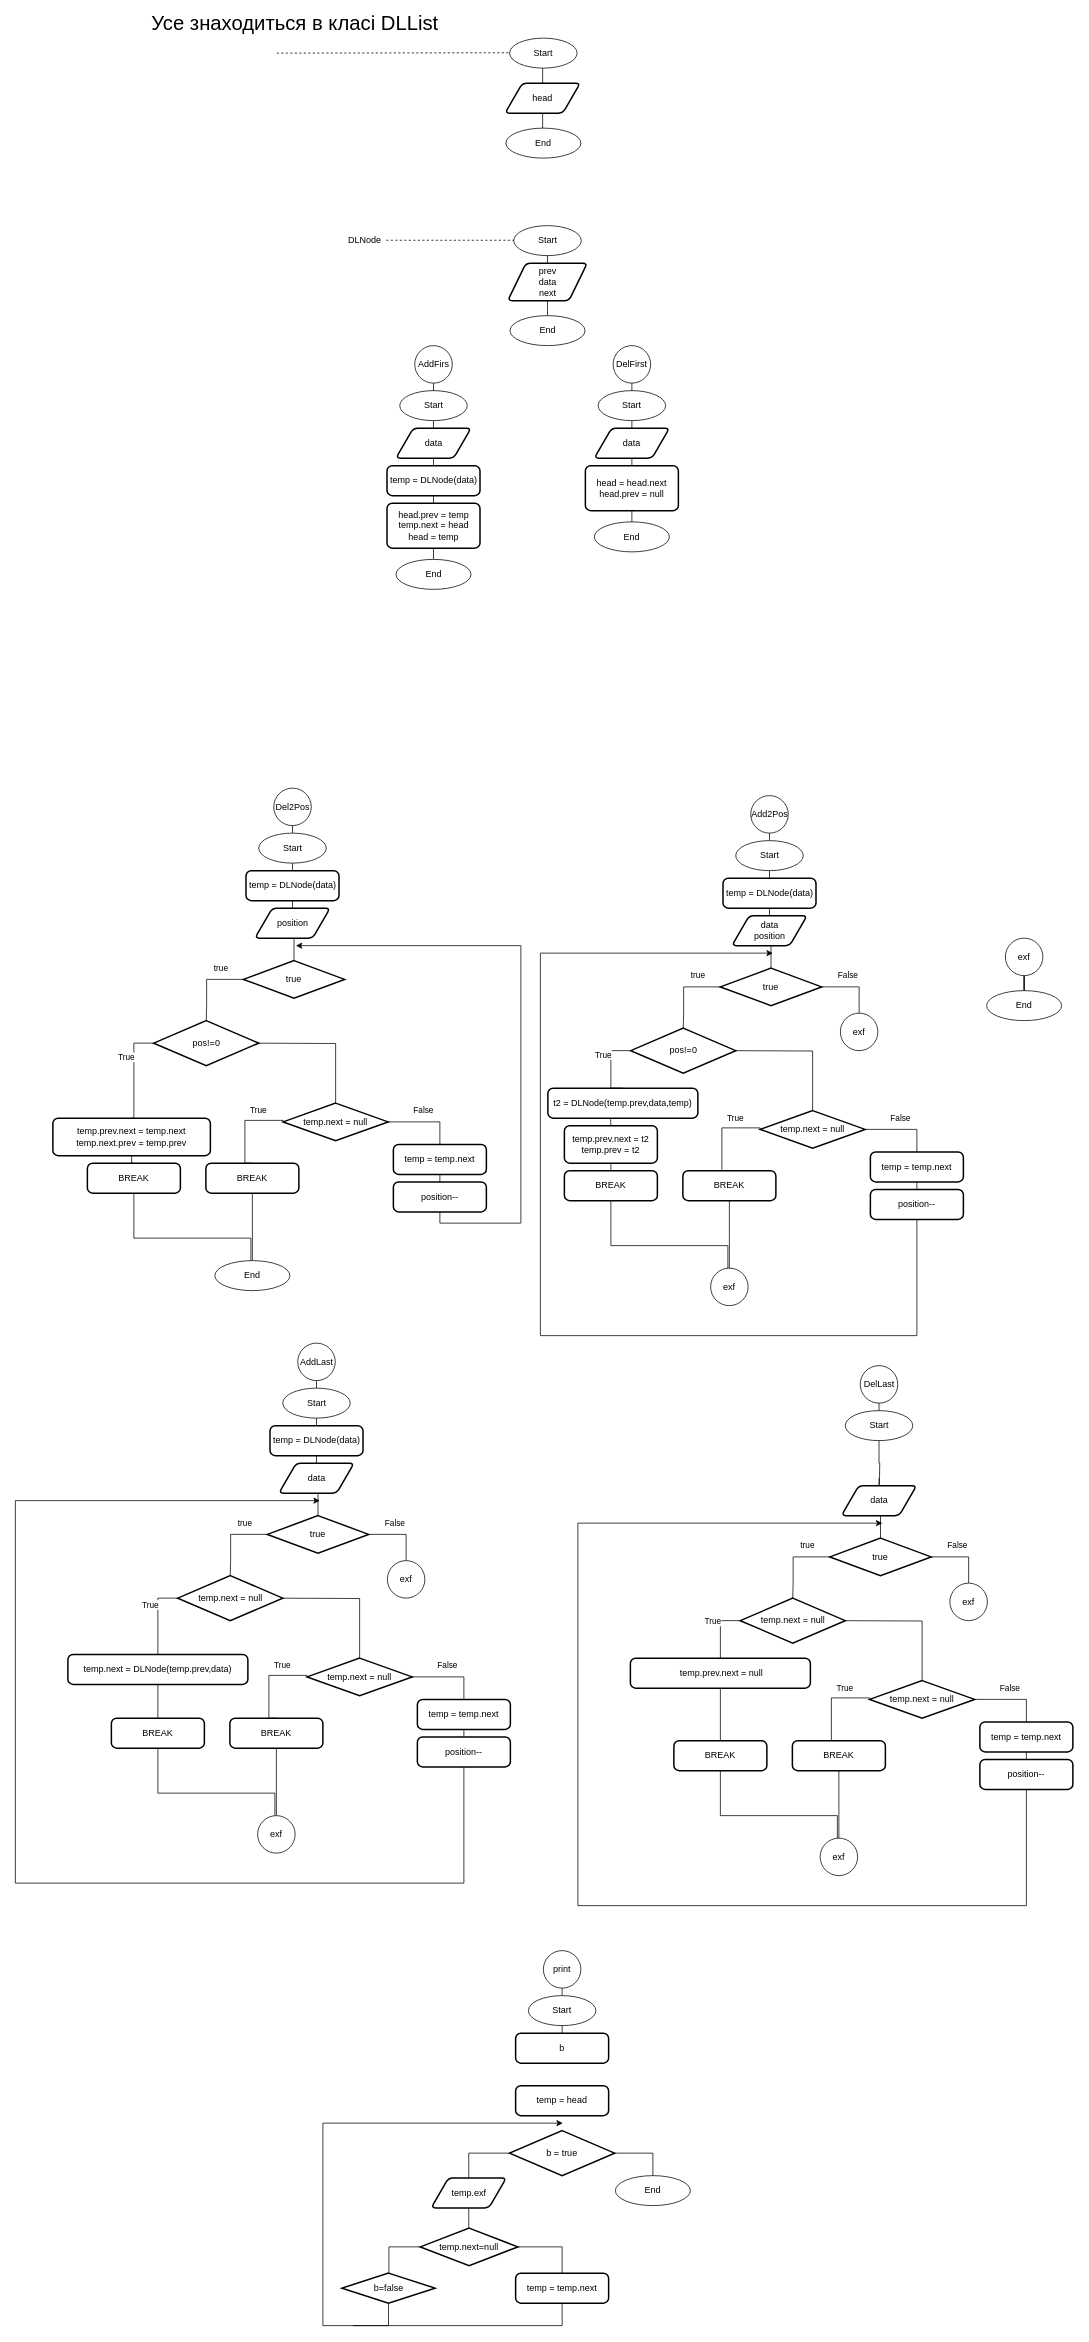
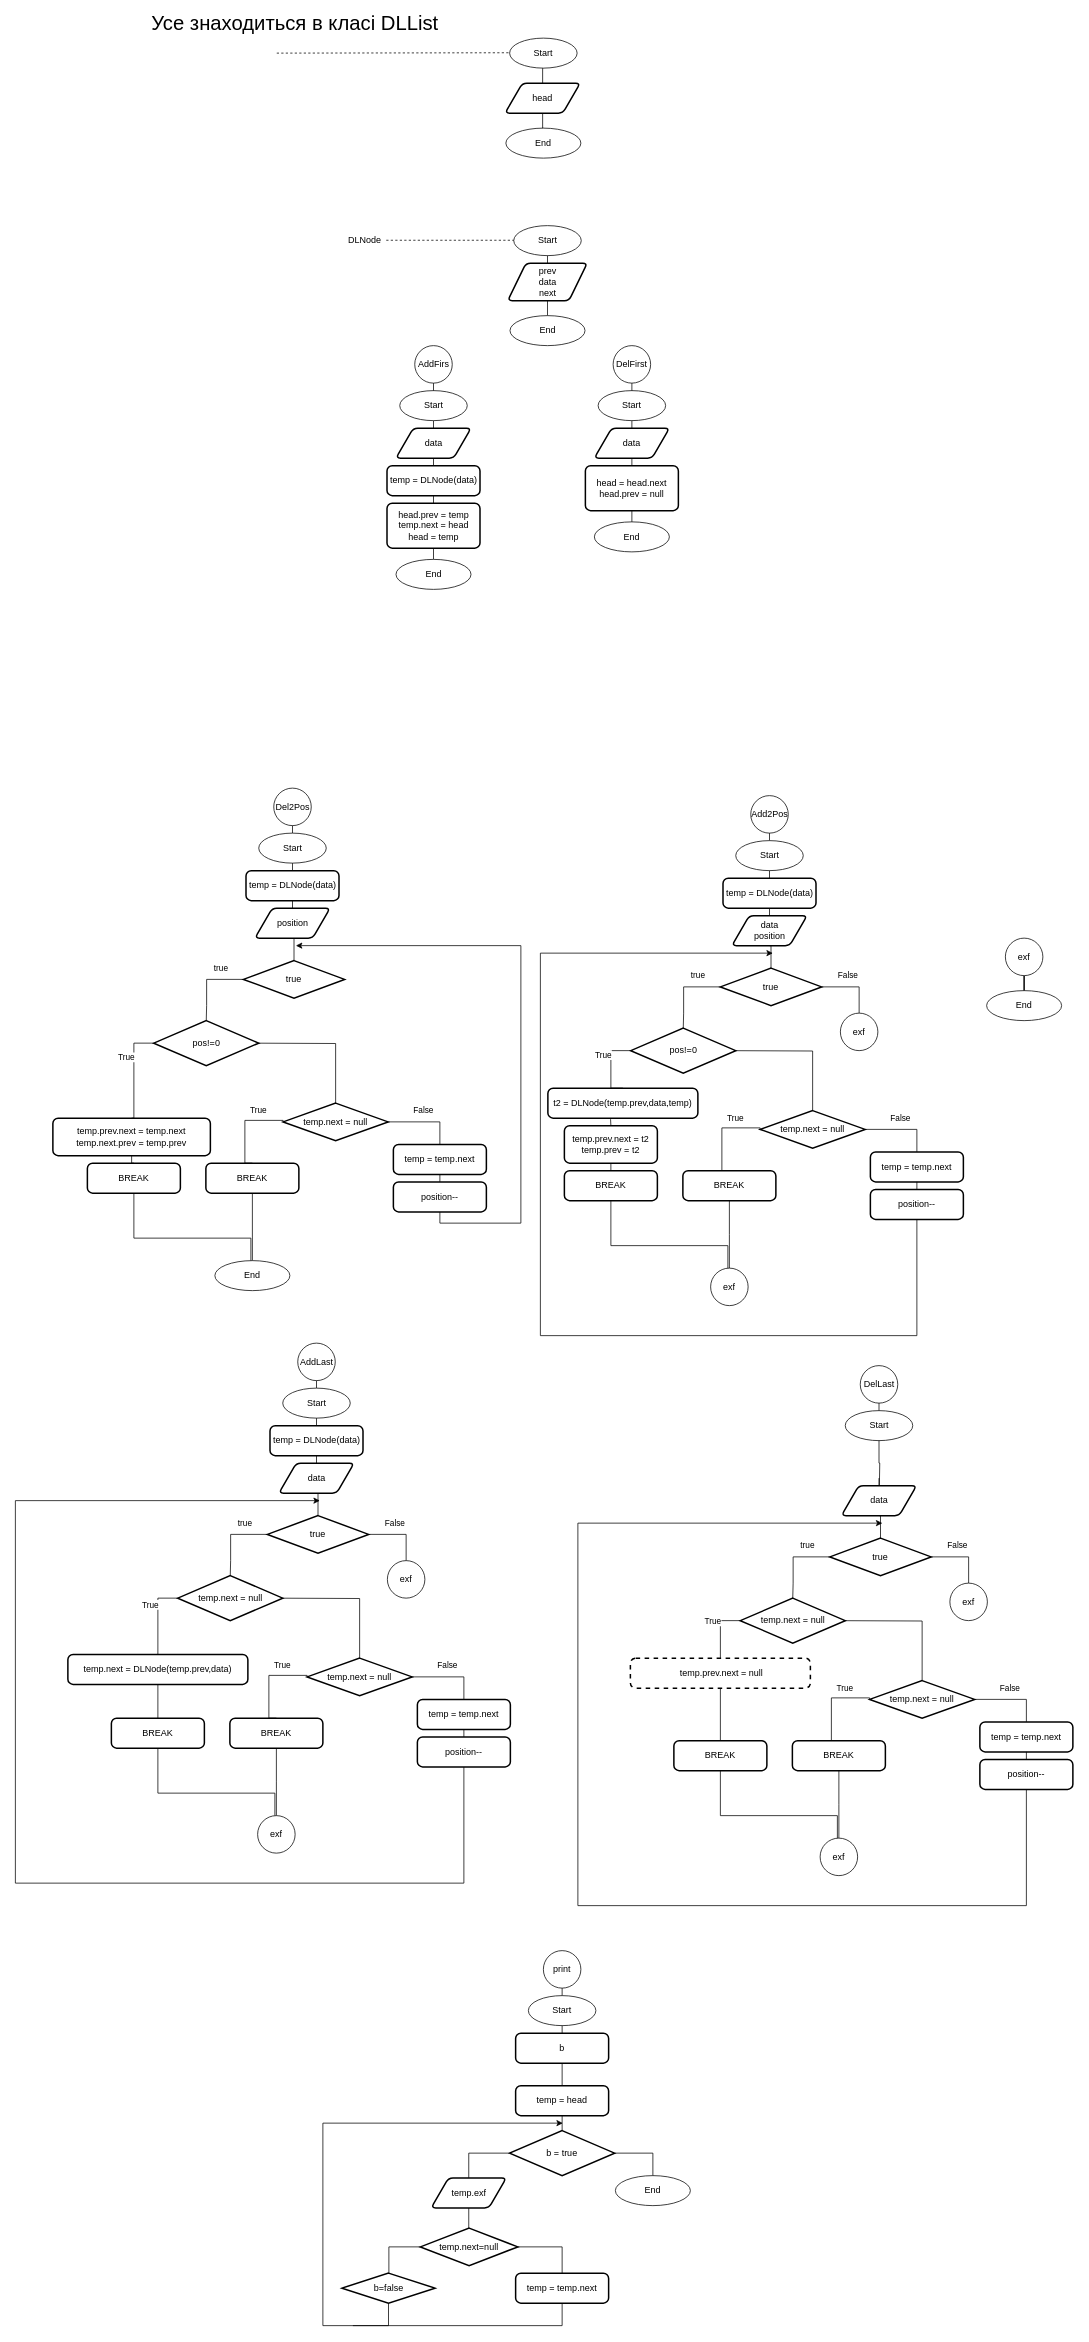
node "temp.prev.next = null": style solid -> dashed
edge "b" -- "b = true": added
